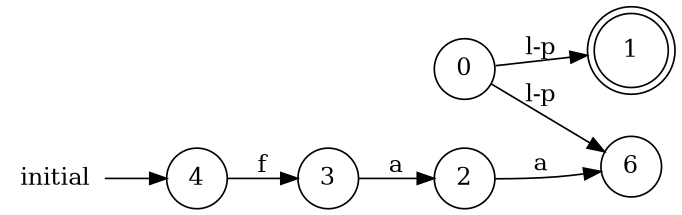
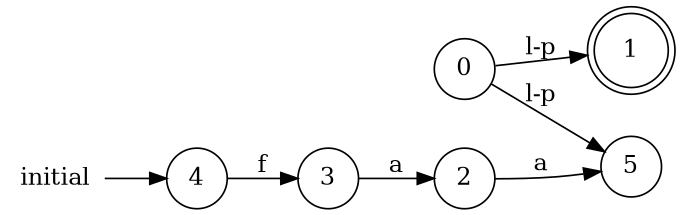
node "6": label "6" -> "5"
